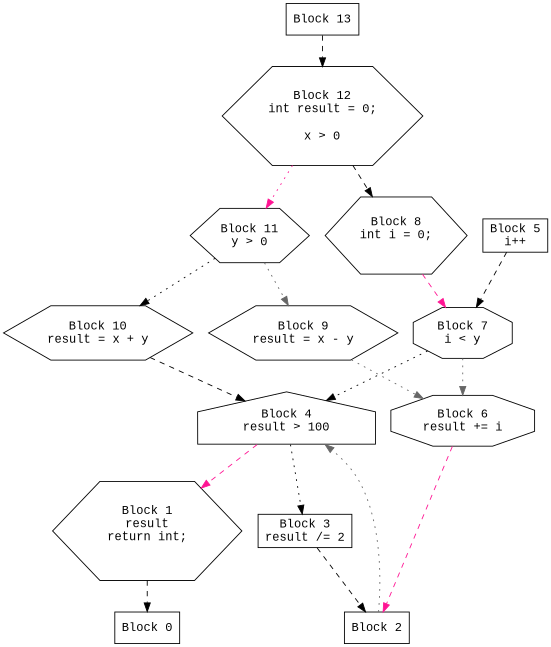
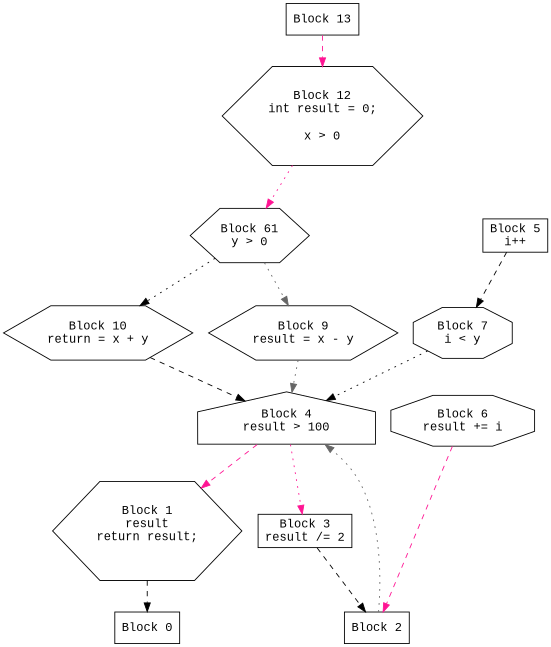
edge "Block 13" -> "Block 12 int result = 0; x > 0": color black -> deeppink
node "Block 11 y > 0": label "Block 11 y > 0" -> "Block 61 y > 0"
node "Block 8 int i = 0;": removed
node "Block 10 result = x + y": label "Block 10 result = x + y" -> "Block 10 return = x + y"
edge "Block 7 i < y" -> "Block 6 result += i": removed
edge "Block 9 result = x - y" -> "Block 6 result += i": now "Block 9 result = x - y" -> "Block 4 result > 100"
edge "Block 4 result > 100" -> "Block 3 result /= 2": color black -> deeppink
node "Block 1 result return int;": label "Block 1 result return int;" -> "Block 1 result return result;"
